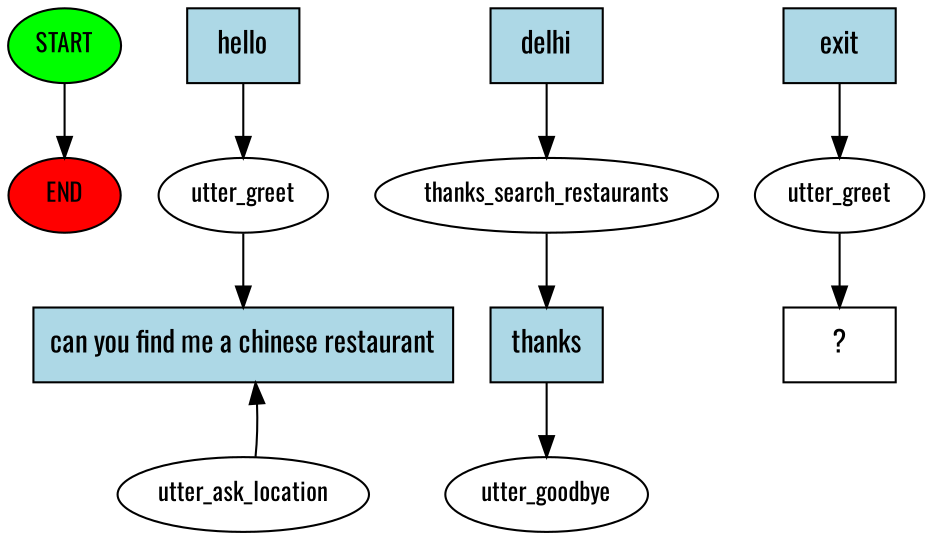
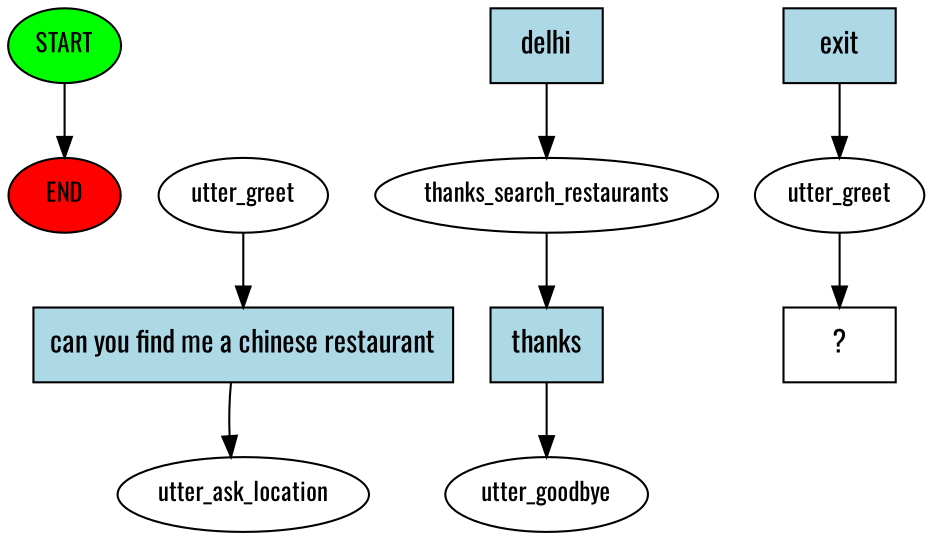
node "hello": removed
edge "utter_ask_location" -> "can you find me a chinese restaurant": reversed
